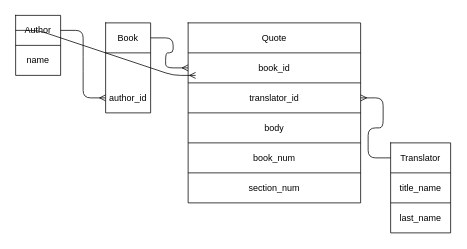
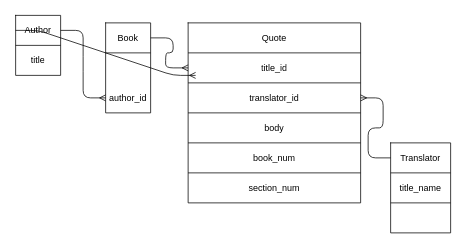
node "name": label "name" -> "title"
node "book_id": label "book_id" -> "title_id"
node "last_name": removed
